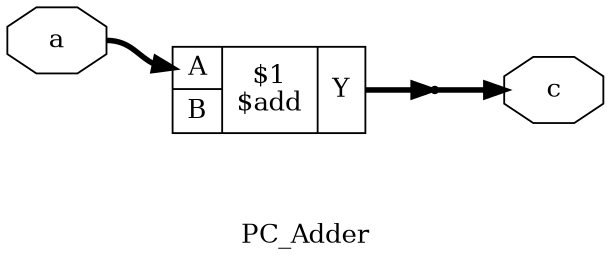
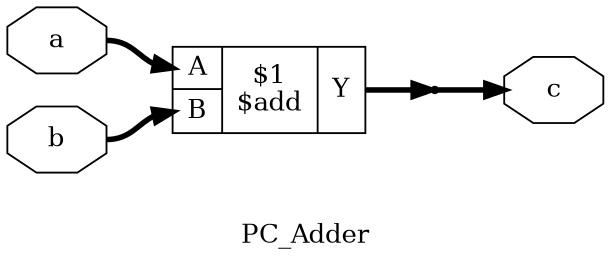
node "b": added
